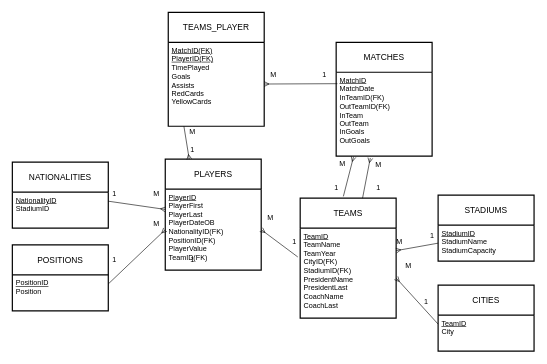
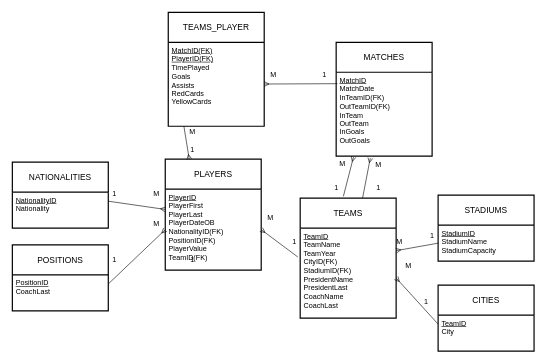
node "NationalityID StadiumID": label "NationalityID StadiumID" -> "NationalityID Nationality"
node "PositionID Position": label "PositionID Position" -> "PositionID CoachLast"
